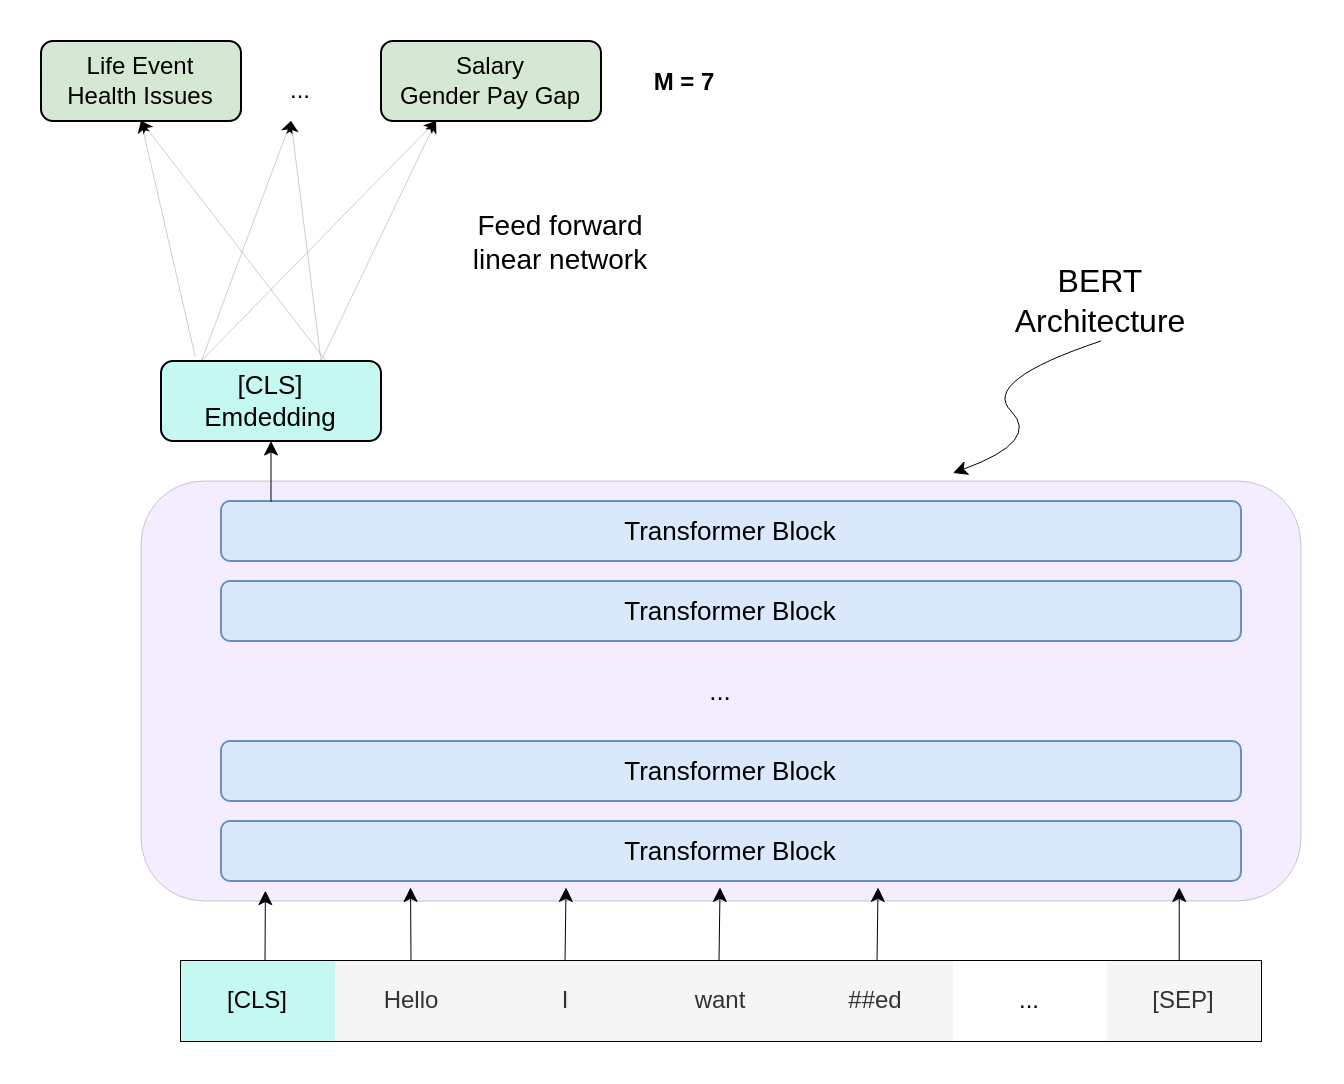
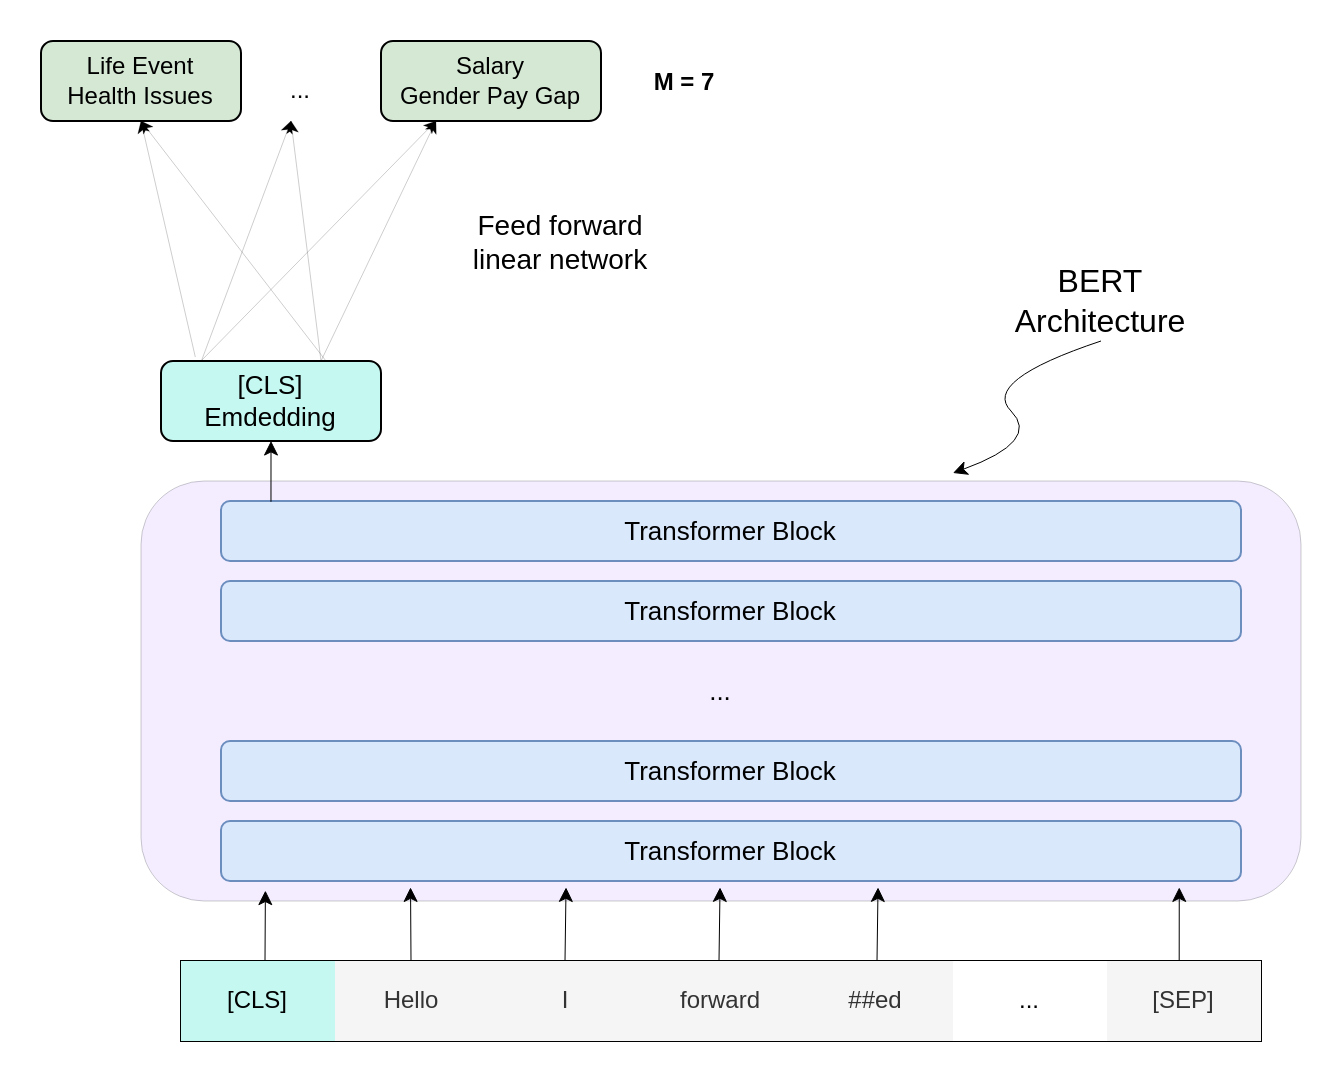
node "want": label "want" -> "forward"
